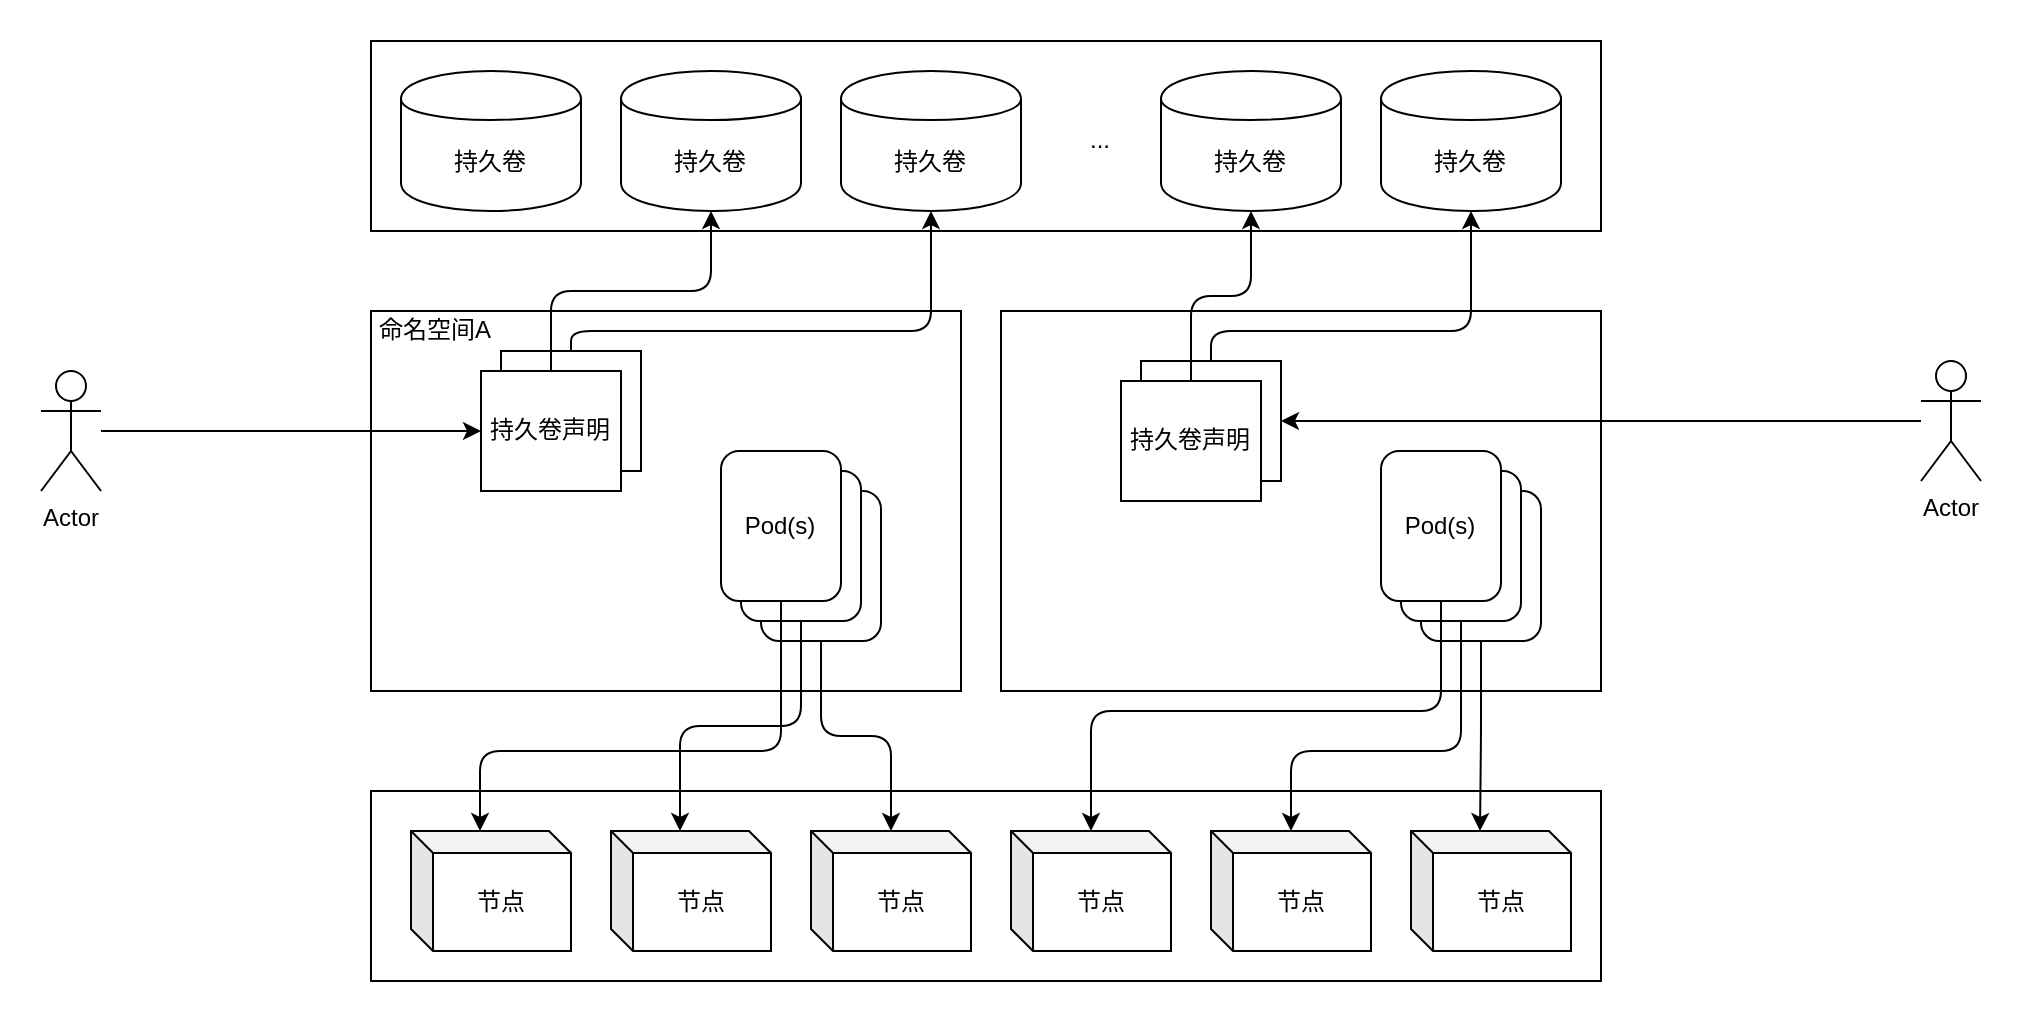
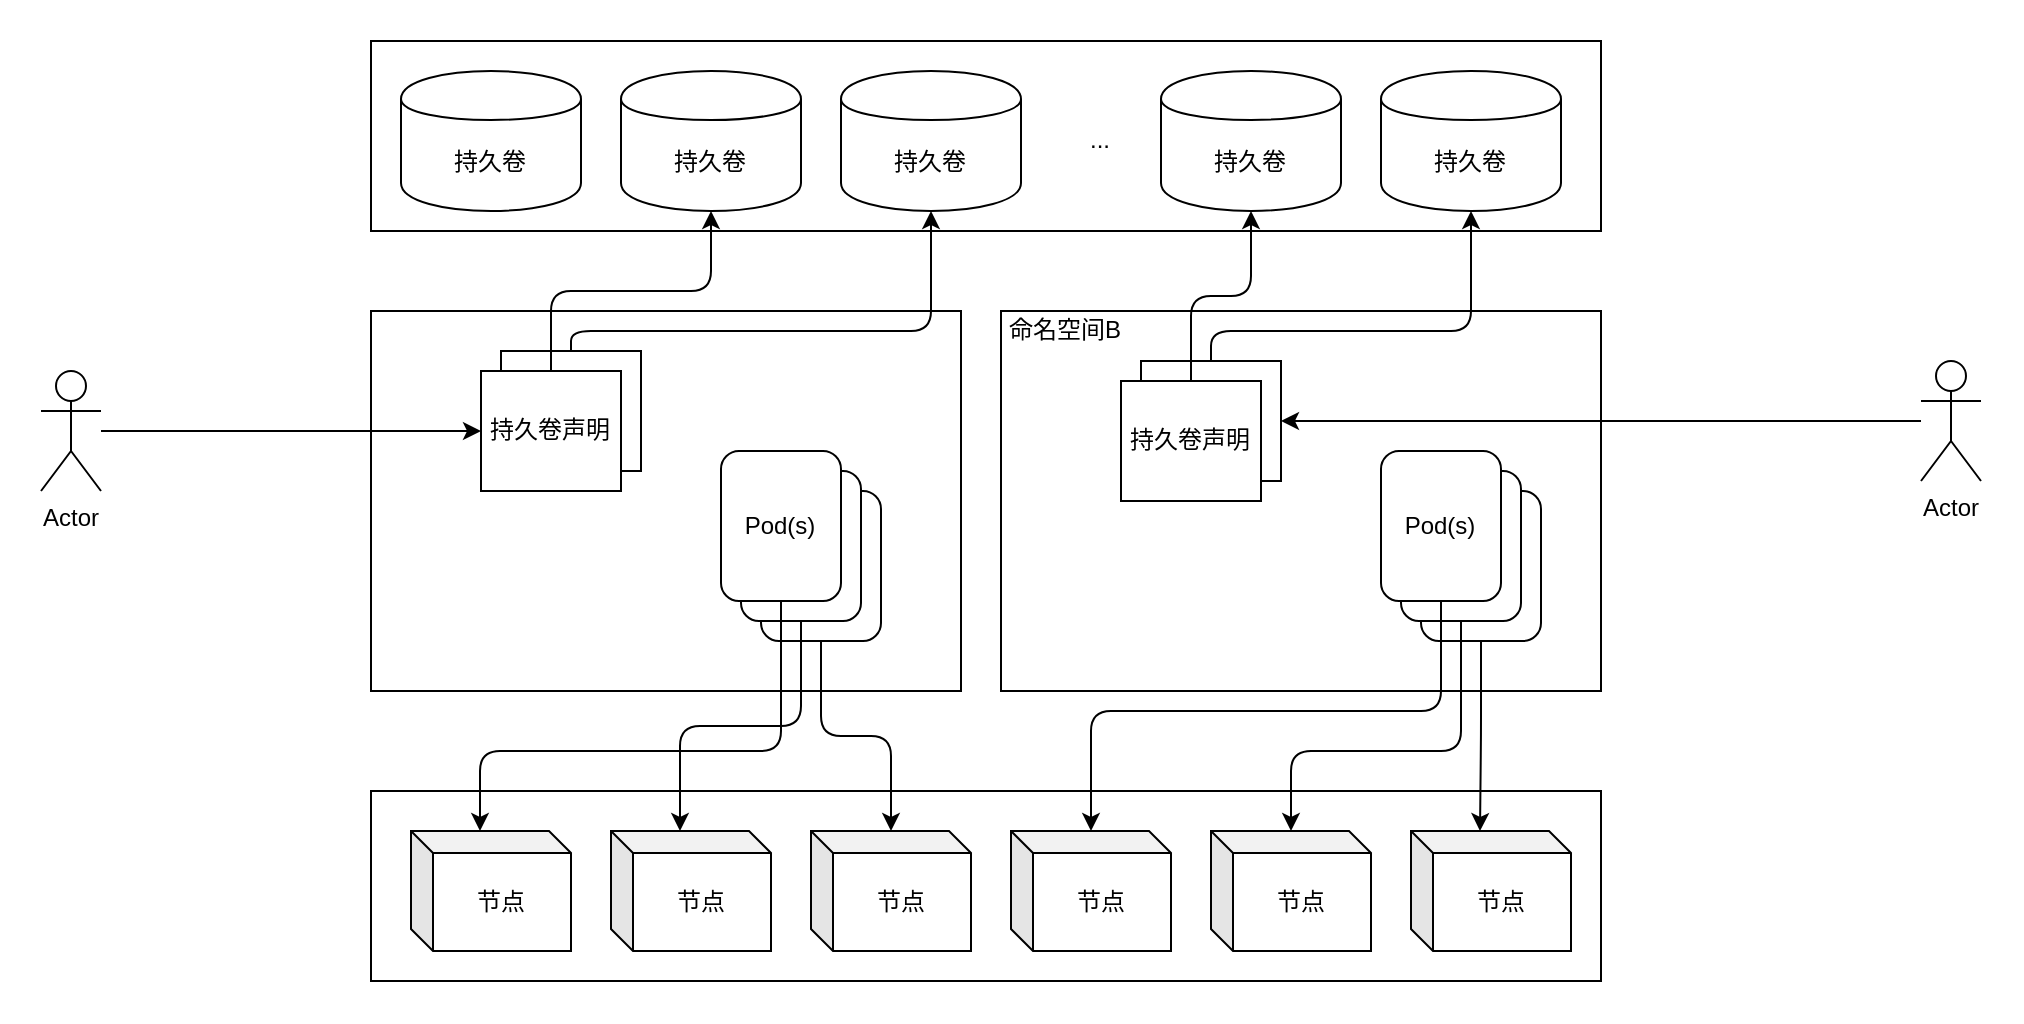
node "命名空间A": removed
node "命名空间B": added
